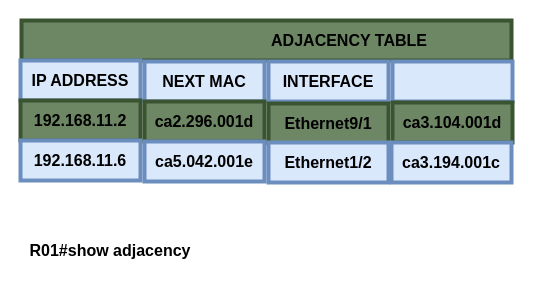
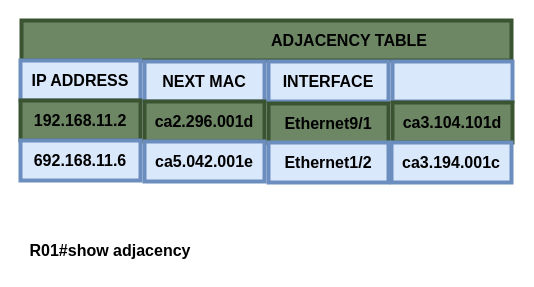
node "ca3.104.001d": label "ca3.104.001d" -> "ca3.104.101d"
node "192.168.11.6": label "192.168.11.6" -> "692.168.11.6"
